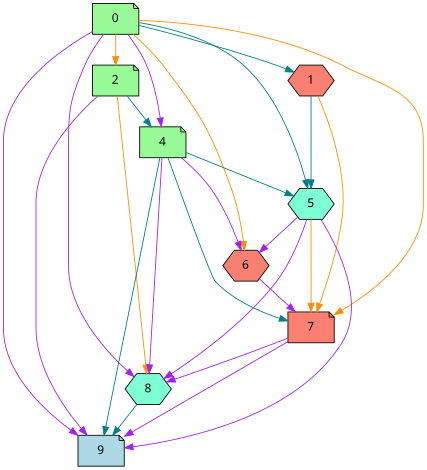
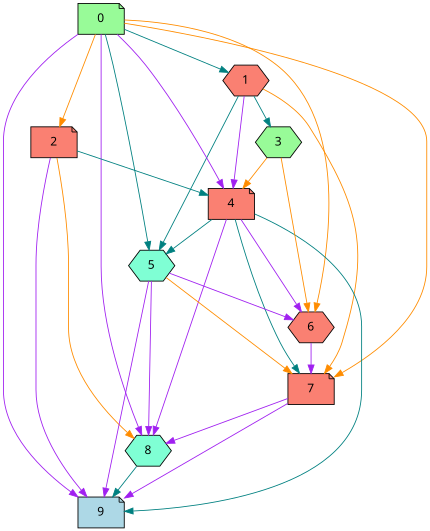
node "2": fillcolor palegreen -> salmon
edge "1" -> "4": added
node "4": fillcolor palegreen -> salmon
node "3": added
